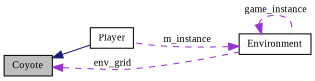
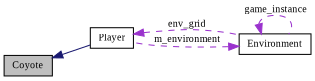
edge "Player" -> "Environment": label " m_instance" -> " m_environment"
edge "Environment" -> "Coyote": now "Environment" -> "Player"
